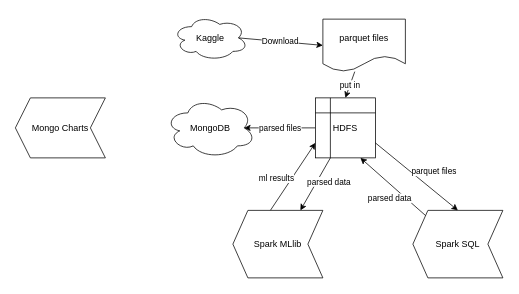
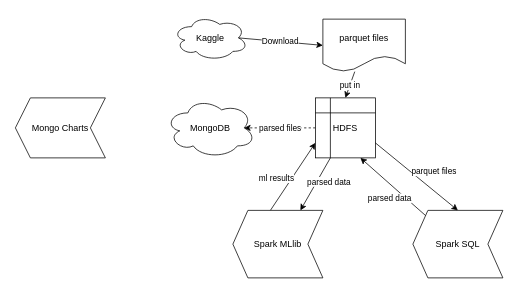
edge "HDFS" -> "MongoDB": style solid -> dashed
